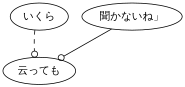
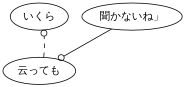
edge "いくら" -> "云っても": reversed
